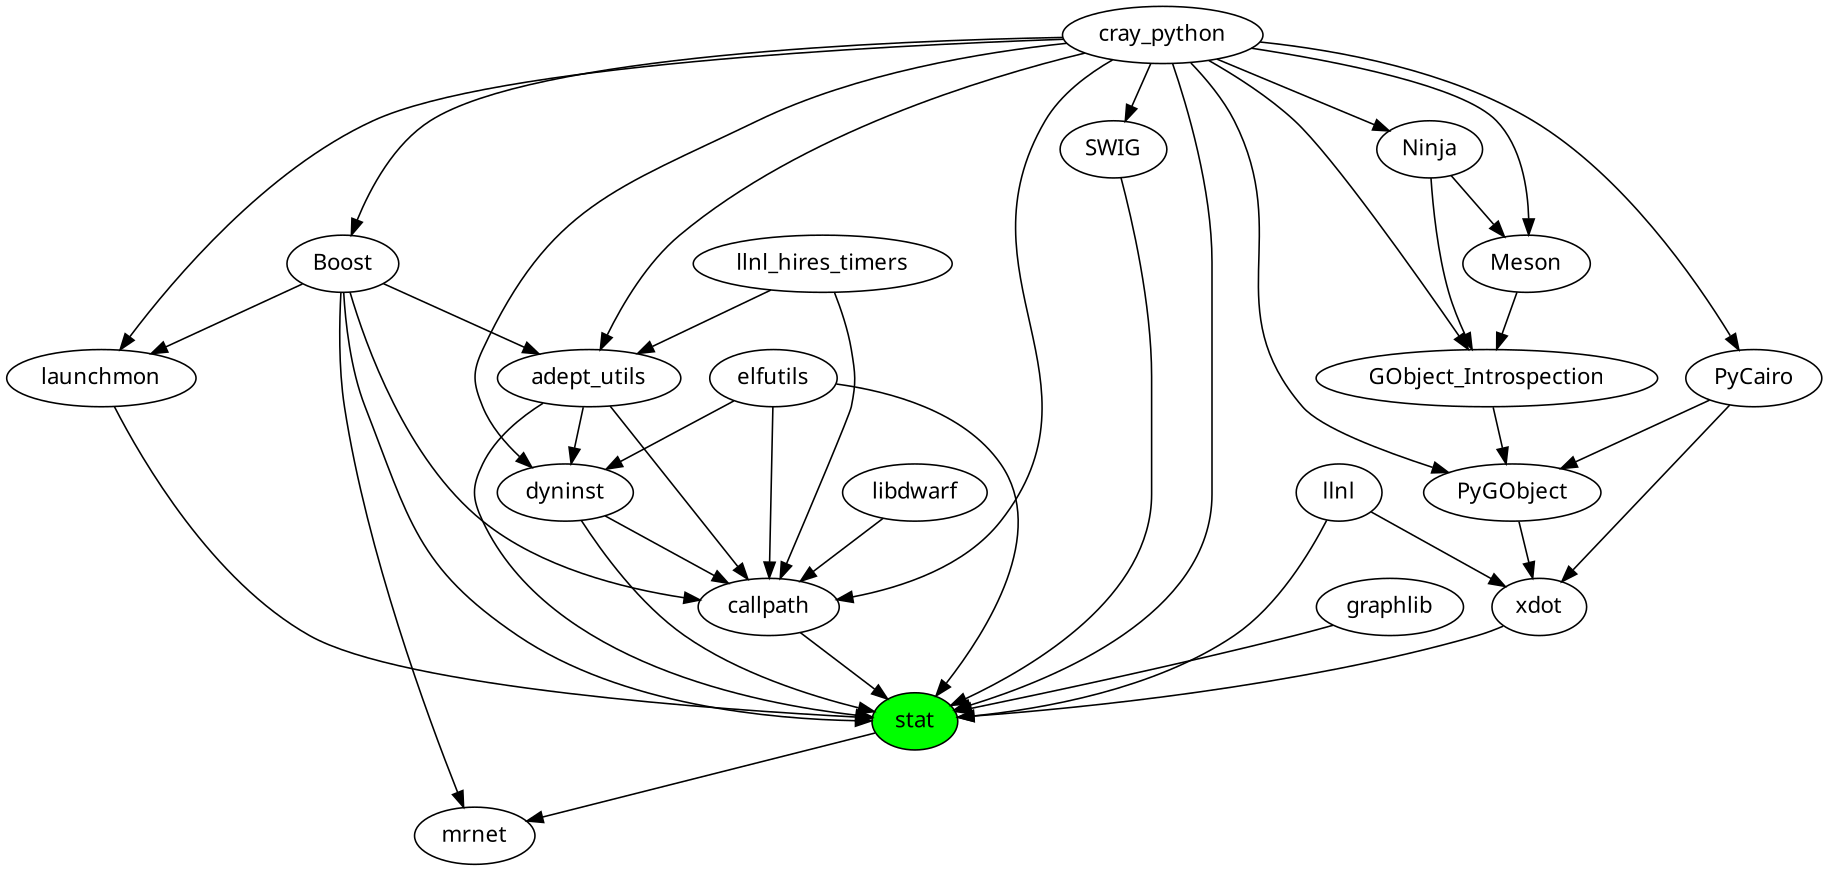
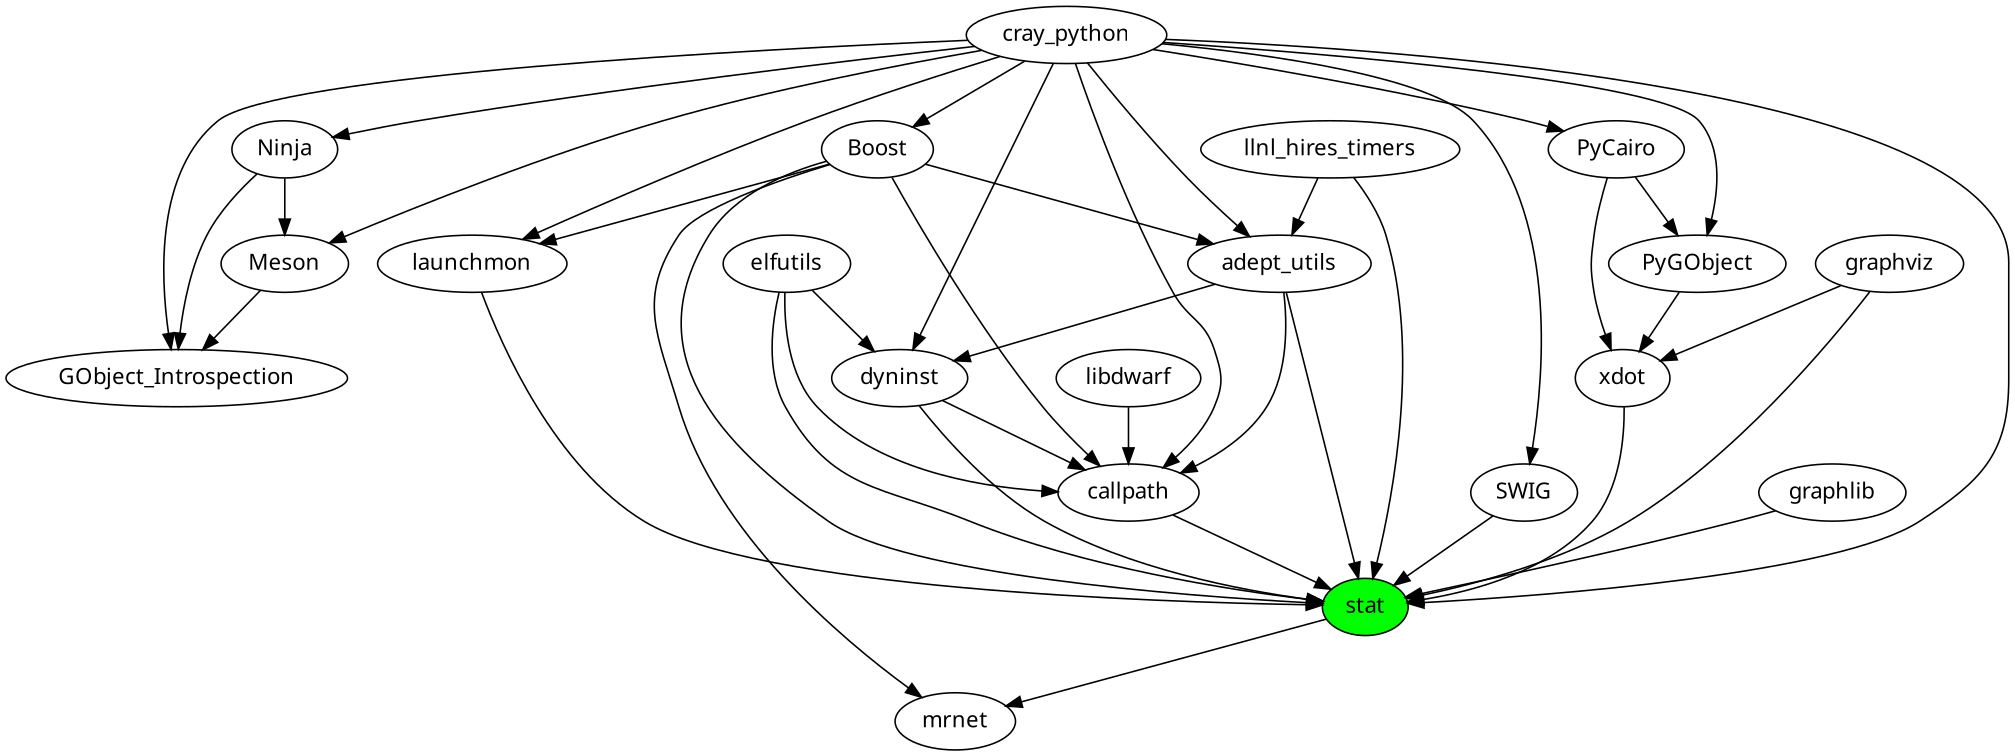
edge "GObject_Introspection" -> "PyGObject": removed
edge "llnl_hires_timers" -> "callpath": now "llnl_hires_timers" -> "stat"
node "llnl": label "llnl" -> "graphviz"
